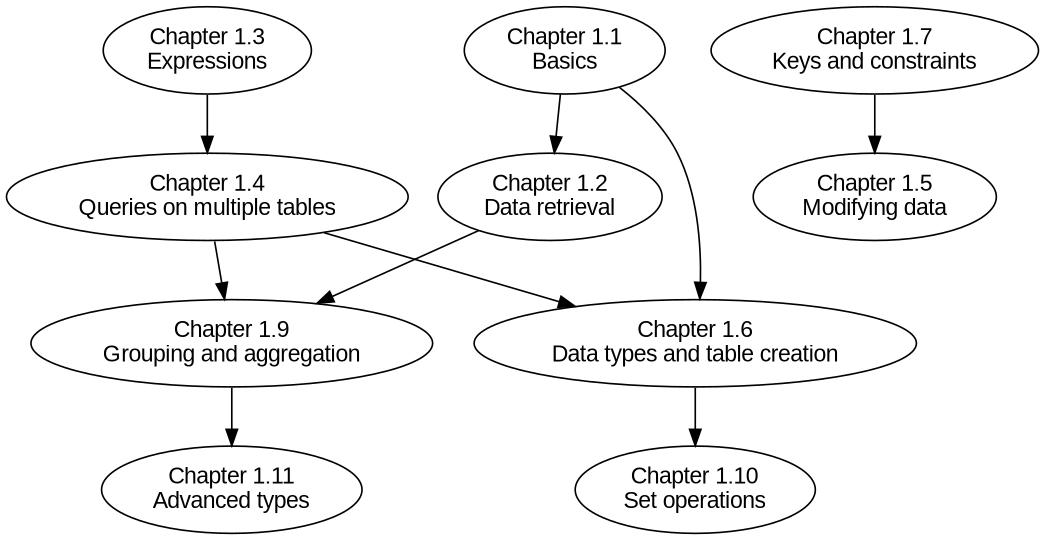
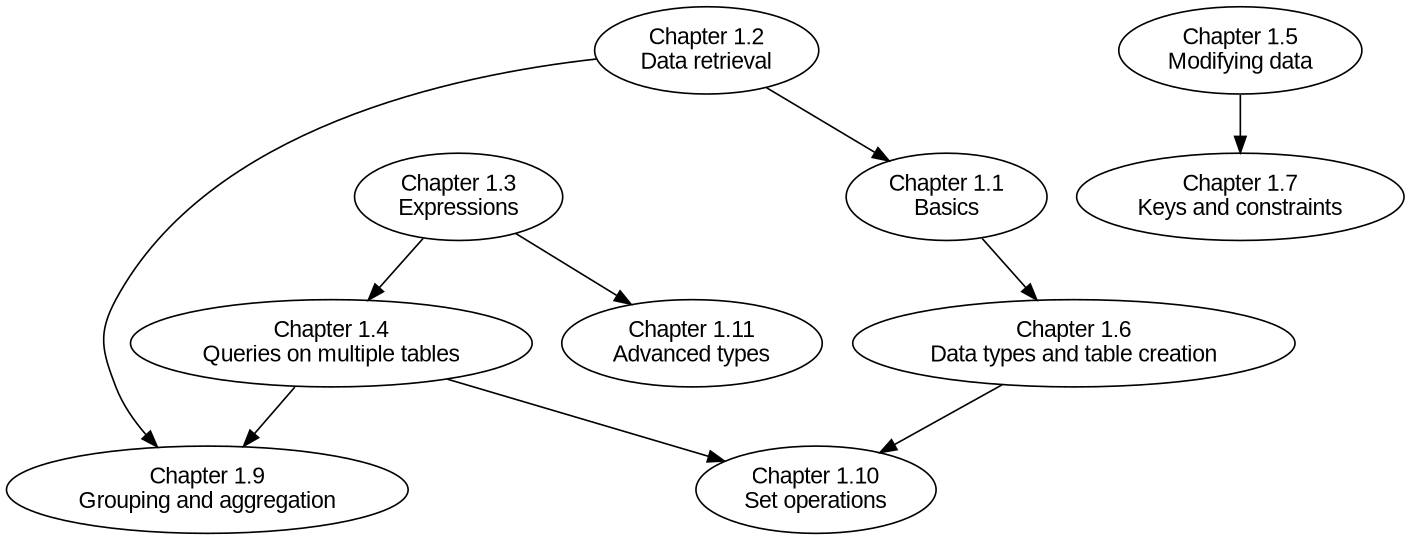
edge "Chapter 1.1 Basics" -> "Chapter 1.2 Data retrieval": reversed
edge "Chapter 1.7 Keys and constraints" -> "Chapter 1.5 Modifying data": reversed
edge "Chapter 1.4 Queries on multiple tables" -> "Chapter 1.6 Data types and table creation": now "Chapter 1.4 Queries on multiple tables" -> "Chapter 1.10 Set operations"
edge "Chapter 1.9 Grouping and aggregation" -> "Chapter 1.11 Advanced types": now "Chapter 1.3 Expressions" -> "Chapter 1.11 Advanced types"
